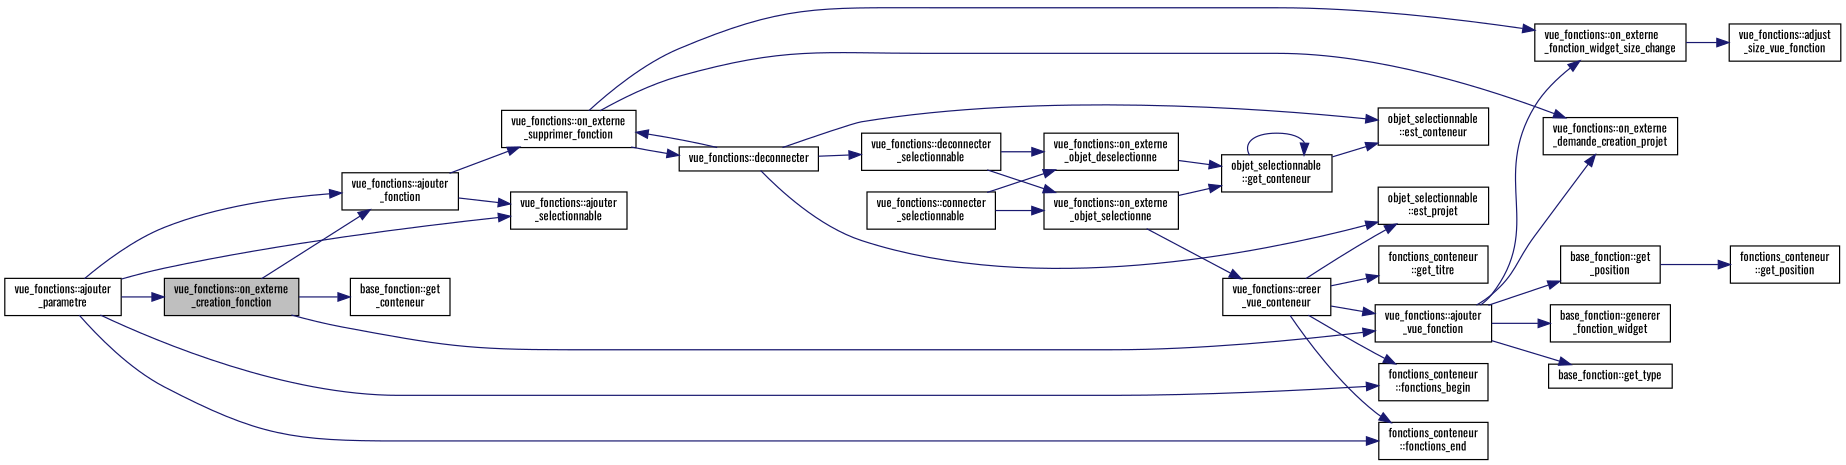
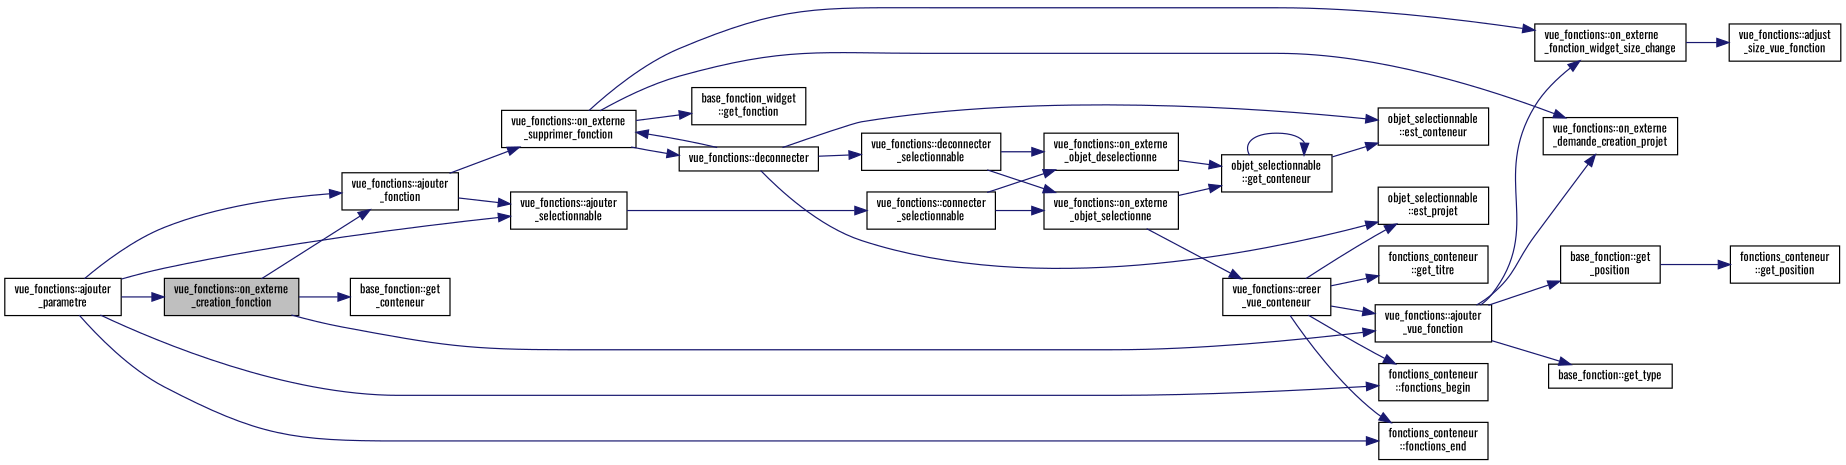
node "base_fonction_widget ::get_fonction": added
edge "vue_fonctions::ajouter _selectionnable" -> "vue_fonctions::connecter _selectionnable": added
node "base_fonction::generer _fonction_widget": removed
